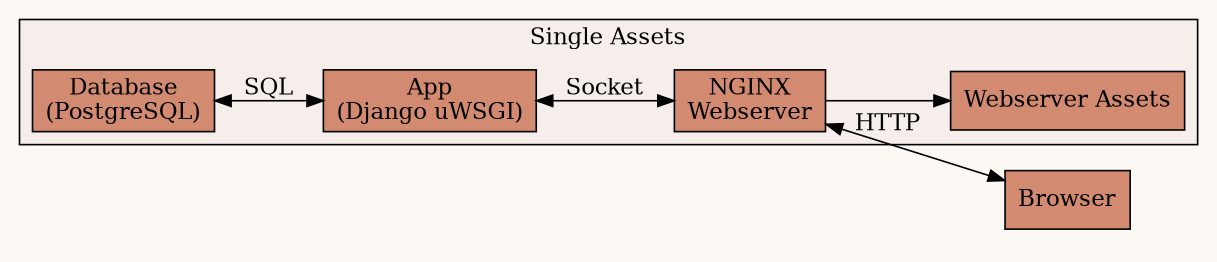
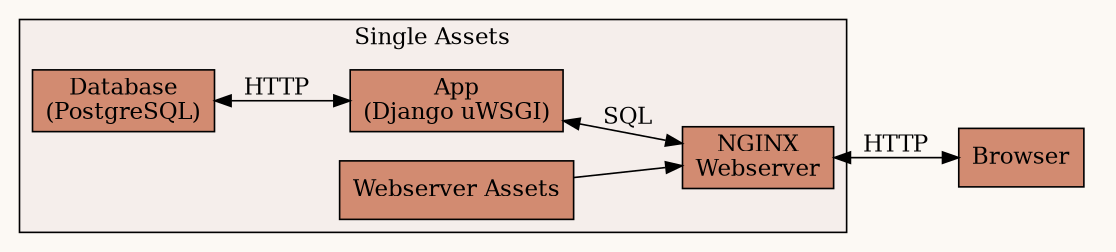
edge "Database (PostgreSQL)" -- "App (Django uWSGI)": label "SQL" -> "HTTP"
edge "App (Django uWSGI)" -- "NGINX Webserver": label "Socket" -> "SQL"
edge "NGINX Webserver" -> "Webserver Assets": reversed
